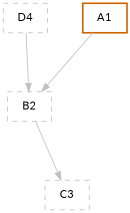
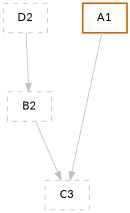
node "D4": label "D4" -> "D2"
edge "A1" -> "B2": now "A1" -> "C3"
